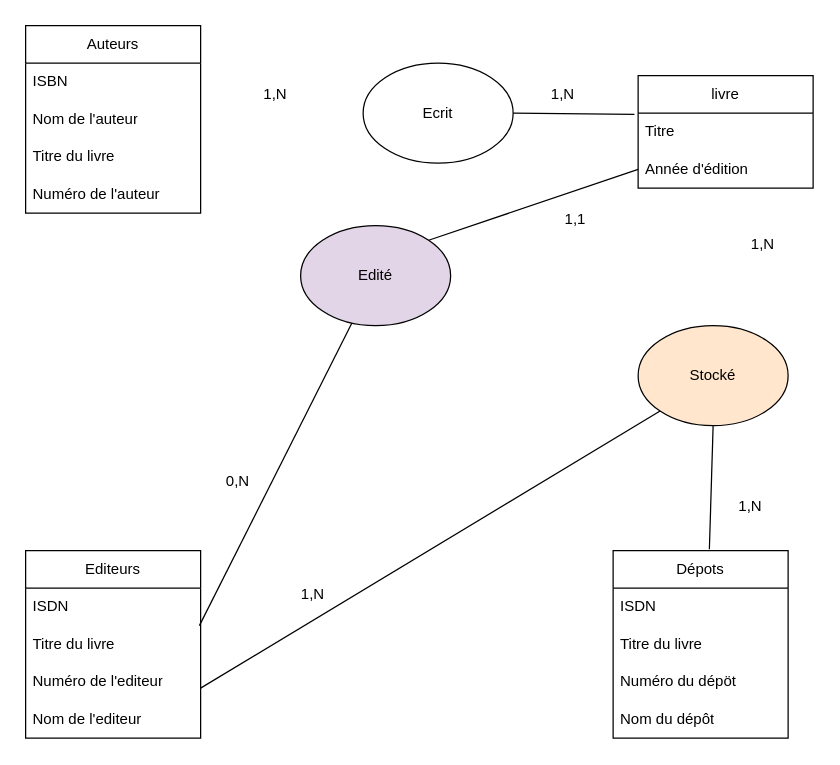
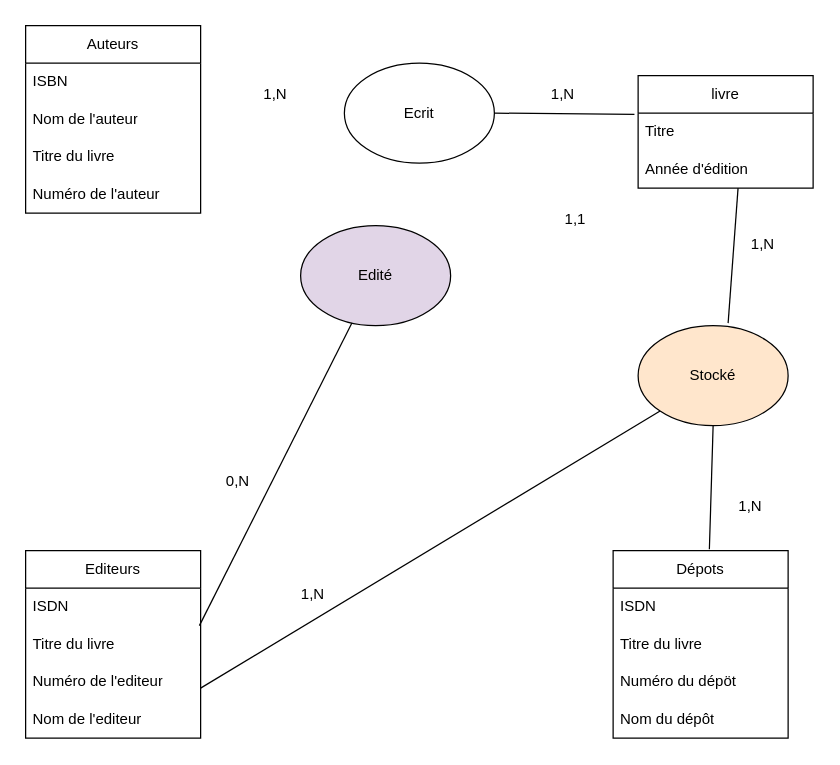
node "Ecrit": moved (438, 113) -> (419, 113)
edge "Année d'édition" -- "Edité": removed
edge "Année d'édition" -- "Stocké": added
